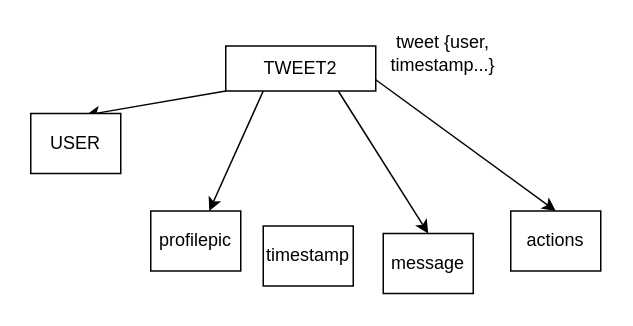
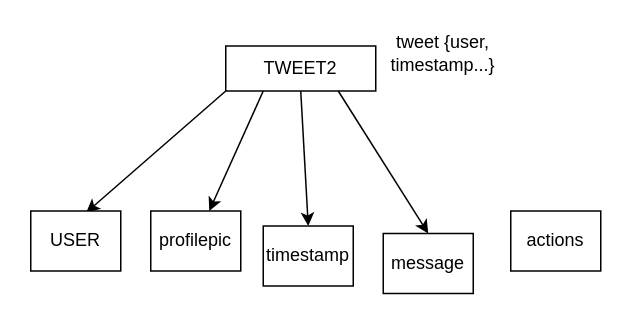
edge "TWEET2" -> "actions": removed
node "USER": moved (76, 143) -> (76, 241)
edge "TWEET2" -> "timestamp": added
